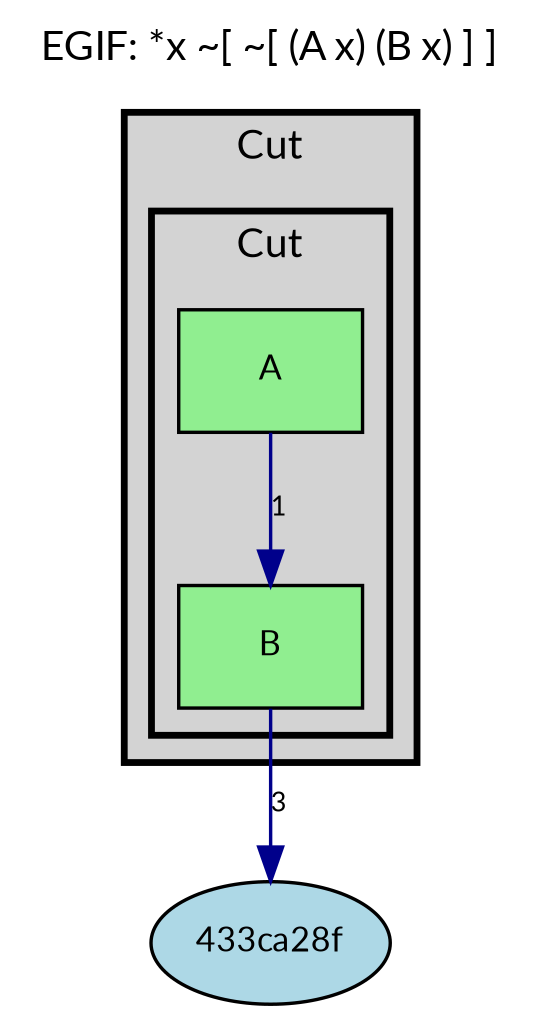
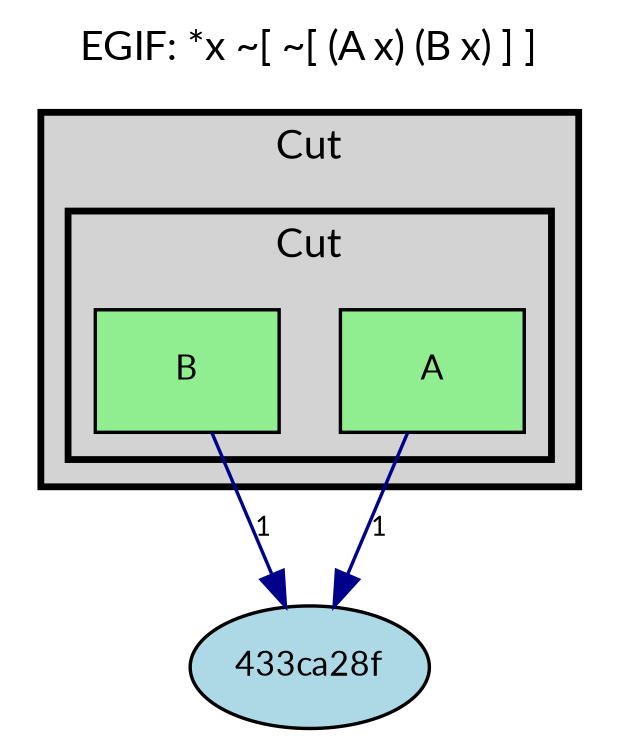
edge "A" -> "B": now "A" -> "433ca28f"
edge "B" -> "433ca28f": label "3" -> "1"
